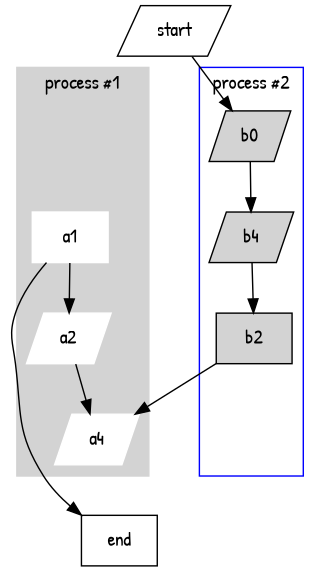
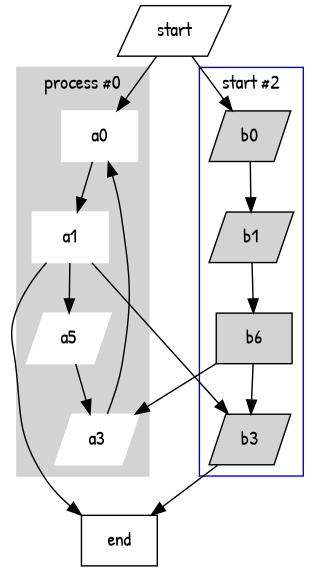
cluster "process #1": label "process #1" -> "process #0"
cluster "process #2": label "process #2" -> "start #2"
node "a0": added
node "b4": label "b4" -> "b1"
node "a2": label "a2" -> "a5"
node "b2": label "b2" -> "b6"
node "a4": label "a4" -> "a3"
node "b3": added
